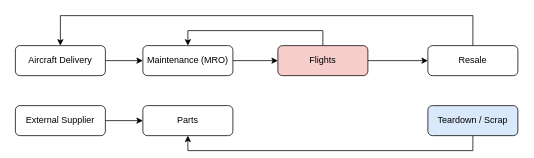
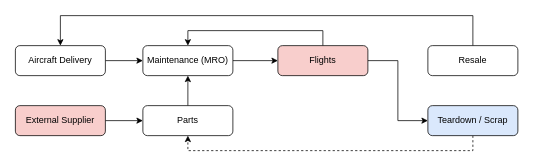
edge "Flights" -> "Resale": removed
edge "Parts" -> "Maintenance (MRO)": added
node "External Supplier": fillcolor #ffffff -> #f8cecc
edge "Flights" -> "Teardown / Scrap": added
edge "Teardown / Scrap" -> "Parts": style solid -> dashed
